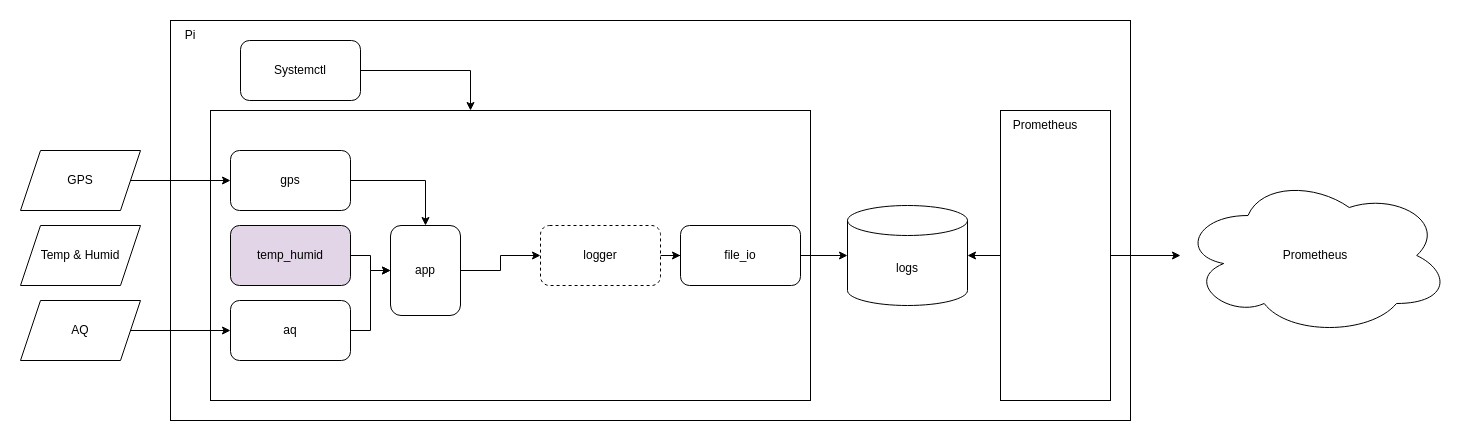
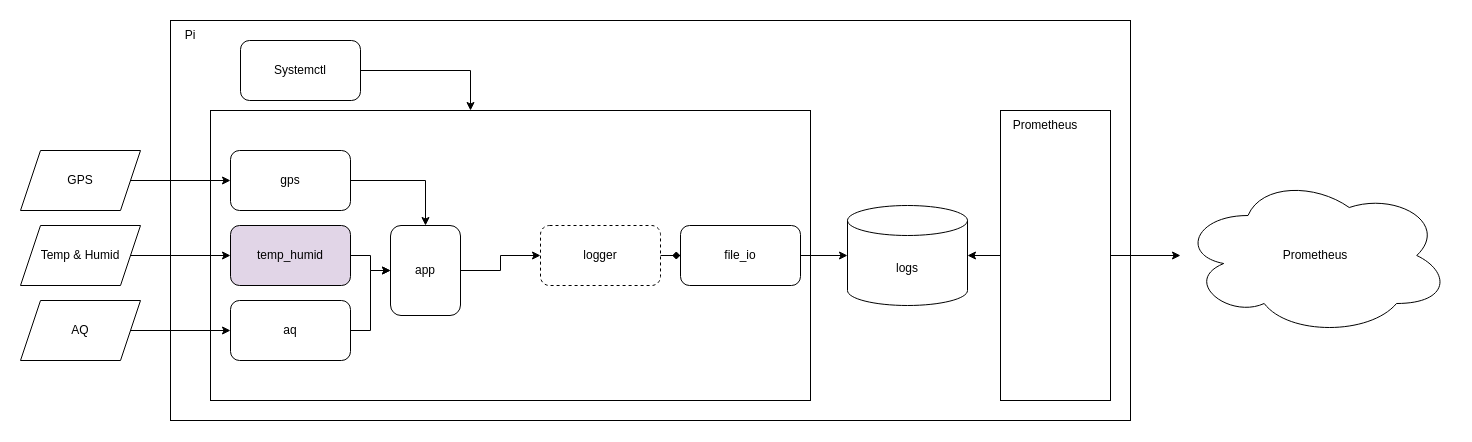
edge "Temp & Humid" -> "temp_humid": added
edge "logger" -> "file_io": arrowhead classic -> diamond
